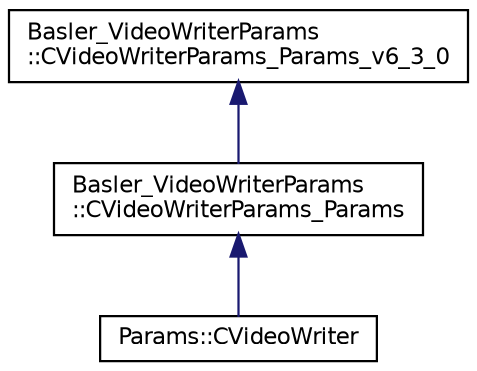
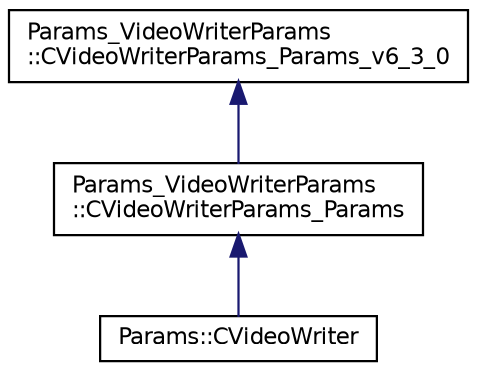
node "Basler_VideoWriterParams ::CVideoWriterParams_Params_v6_3_0": label "Basler_VideoWriterParams ::CVideoWriterParams_Params_v6_3_0" -> "Params_VideoWriterParams ::CVideoWriterParams_Params_v6_3_0"
node "Basler_VideoWriterParams ::CVideoWriterParams_Params": label "Basler_VideoWriterParams ::CVideoWriterParams_Params" -> "Params_VideoWriterParams ::CVideoWriterParams_Params"
